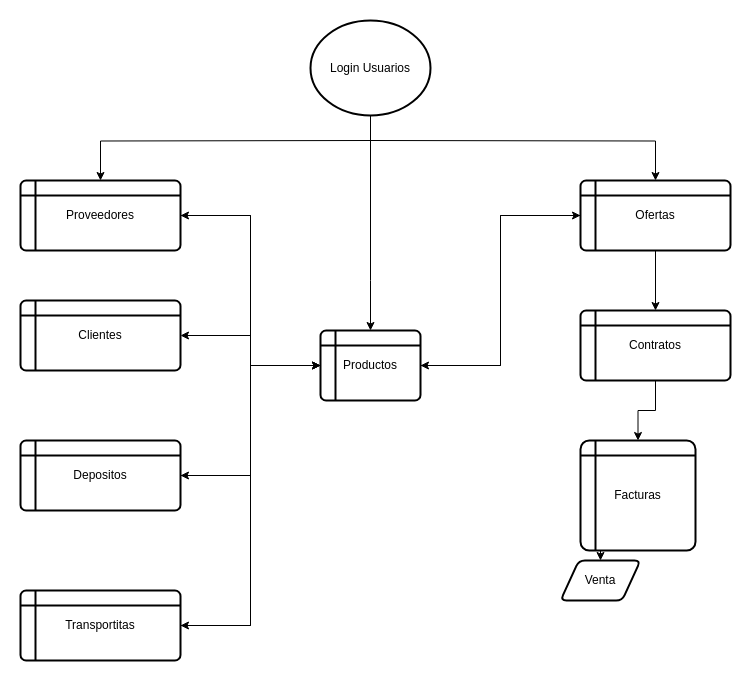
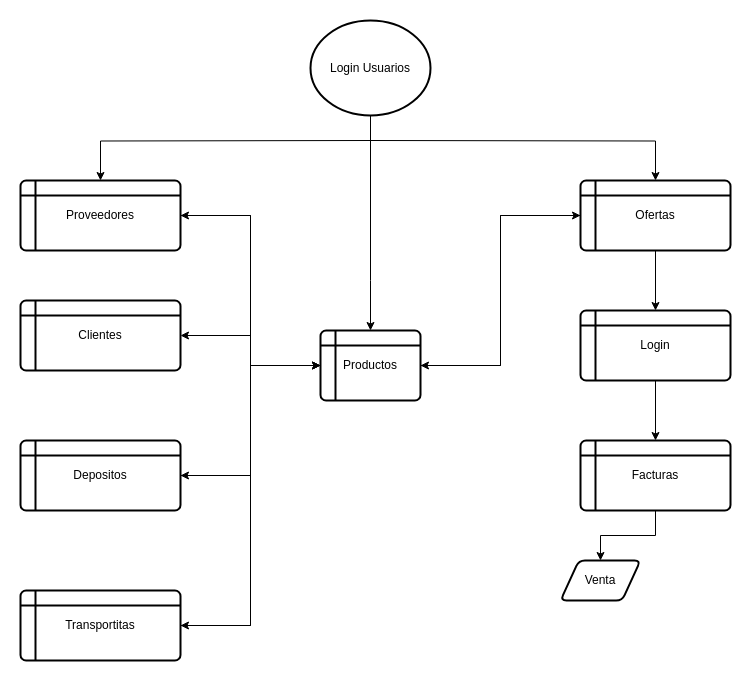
node "Contratos": label "Contratos" -> "Login"
node "Facturas": size 115x110 -> 150x70
